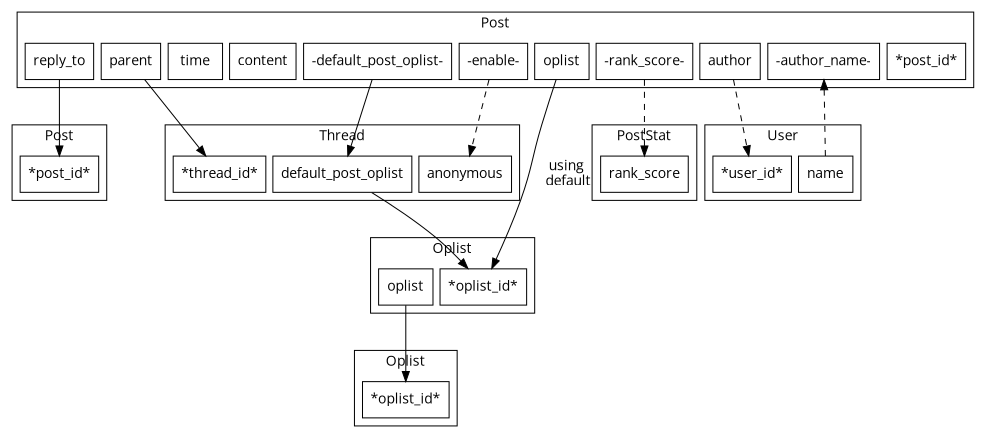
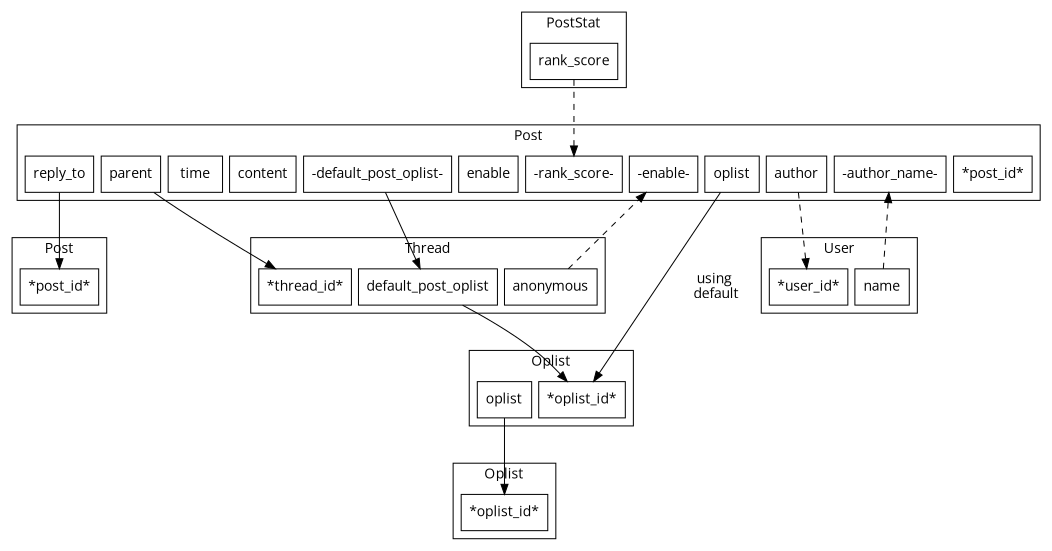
edge "-enable-" -> "anonymous": reversed
edge "-rank_score-" -> "rank_score": reversed
node "enable": added
